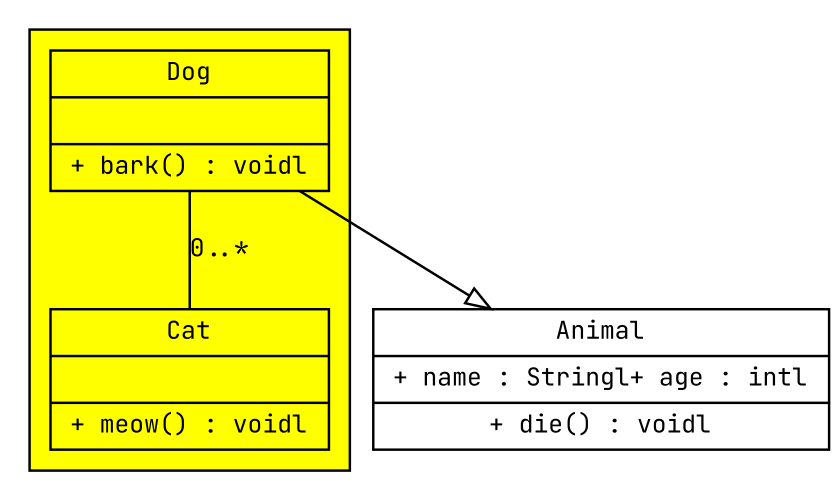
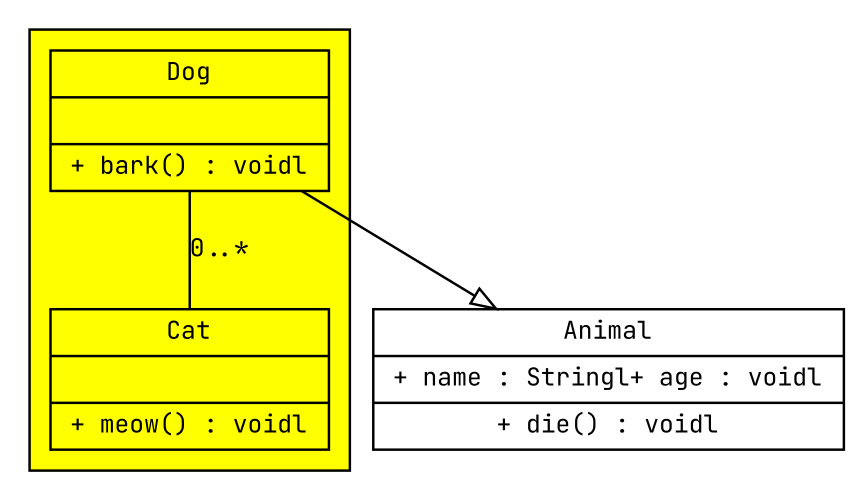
node "Animal": text "+ name : Stringl+ age : intl" -> "+ name : Stringl+ age : voidl"
